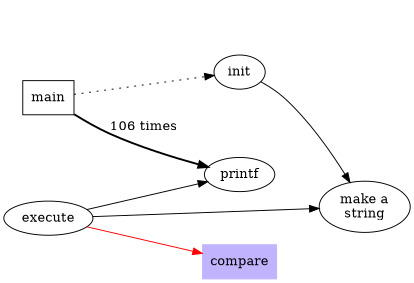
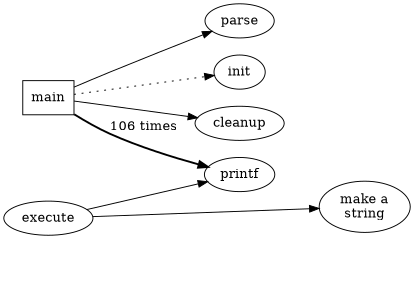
node "parse": added
node "cleanup": added
edge "init" -> "make a string": removed
node "compare": removed
